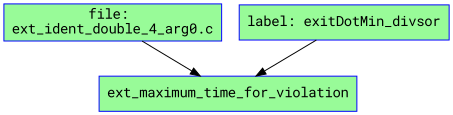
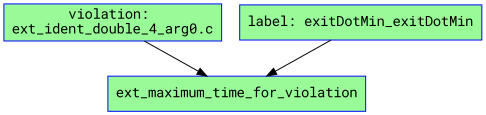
node "file: ext_ident_double_4_arg0.c": label "file: ext_ident_double_4_arg0.c" -> "violation: ext_ident_double_4_arg0.c"
node "label: exitDotMin_divsor": label "label: exitDotMin_divsor" -> "label: exitDotMin_exitDotMin"
